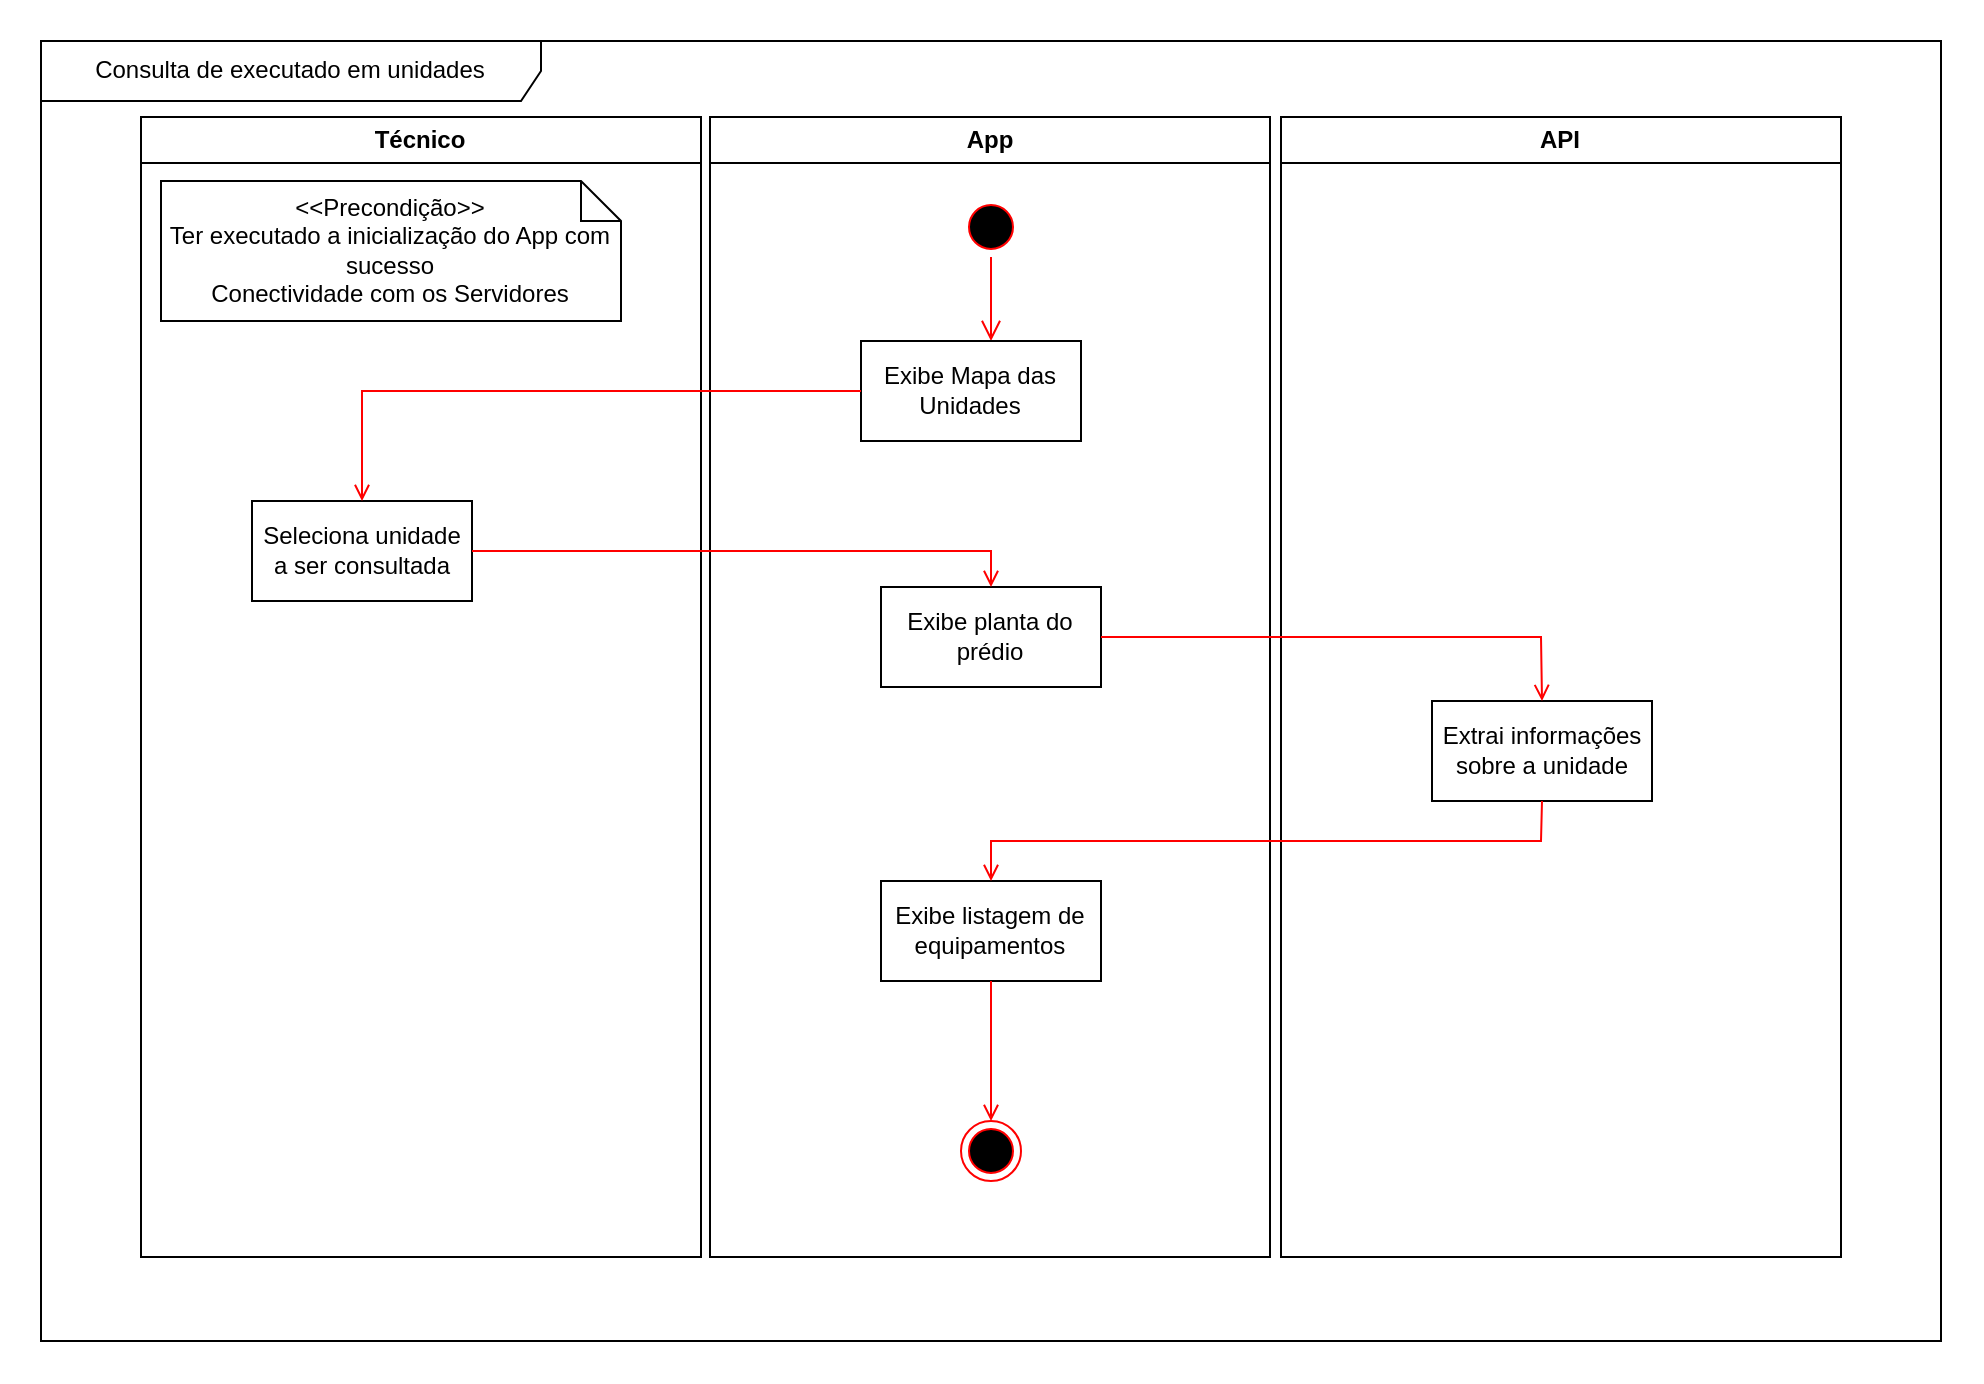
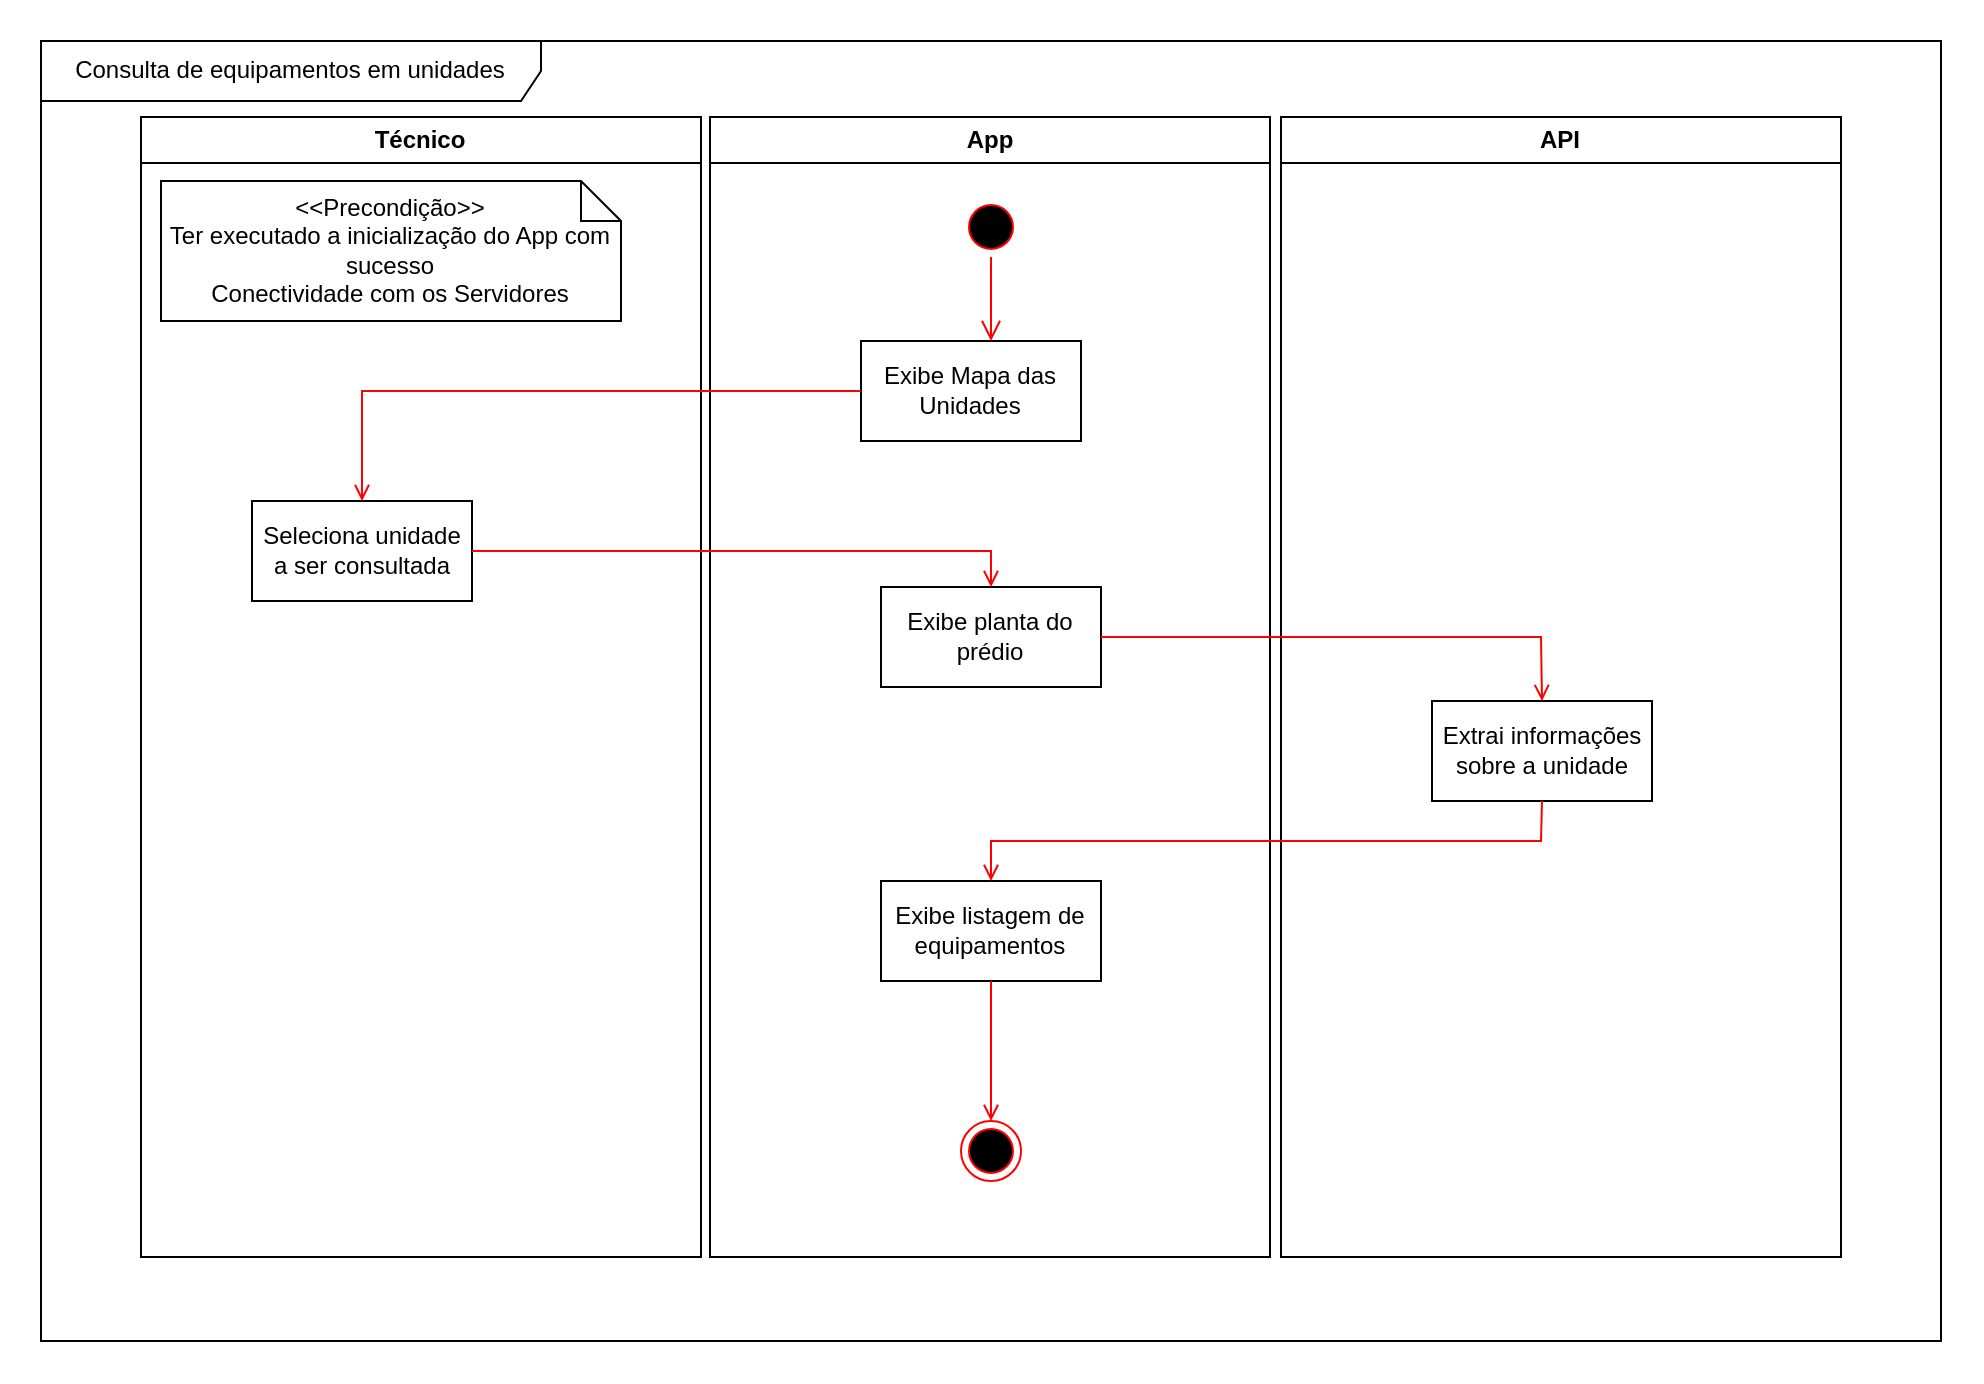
node "Consulta de executado em unidades": label "Consulta de executado em unidades" -> "Consulta de equipamentos em unidades"
